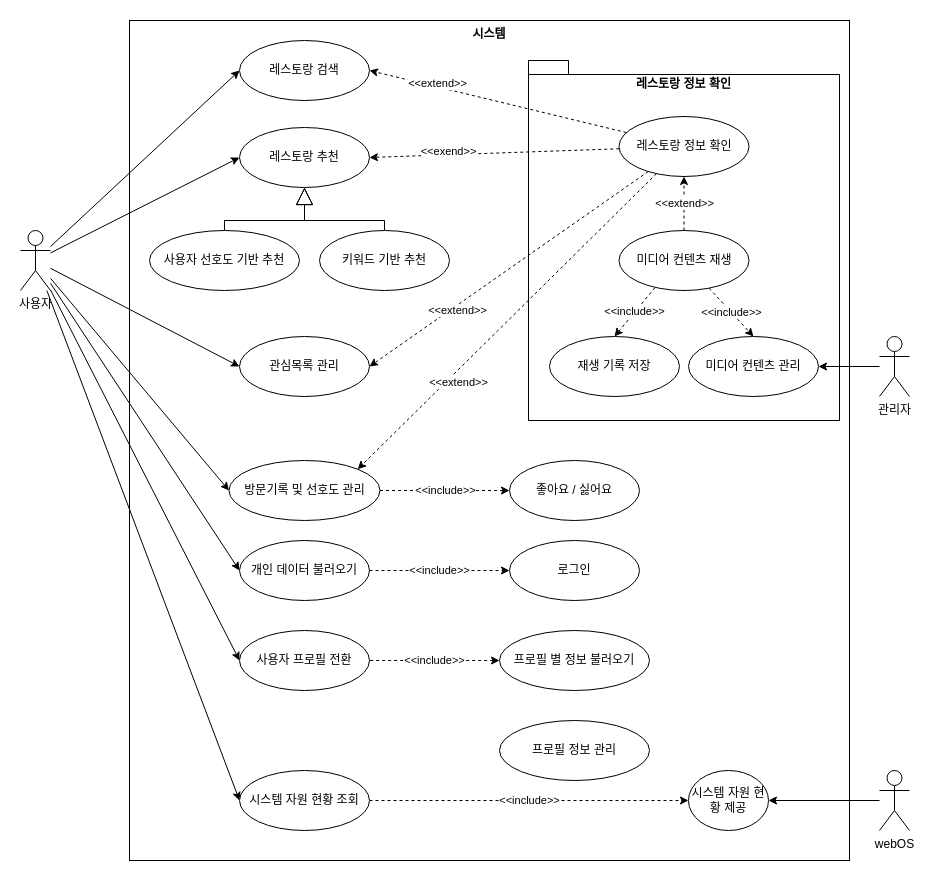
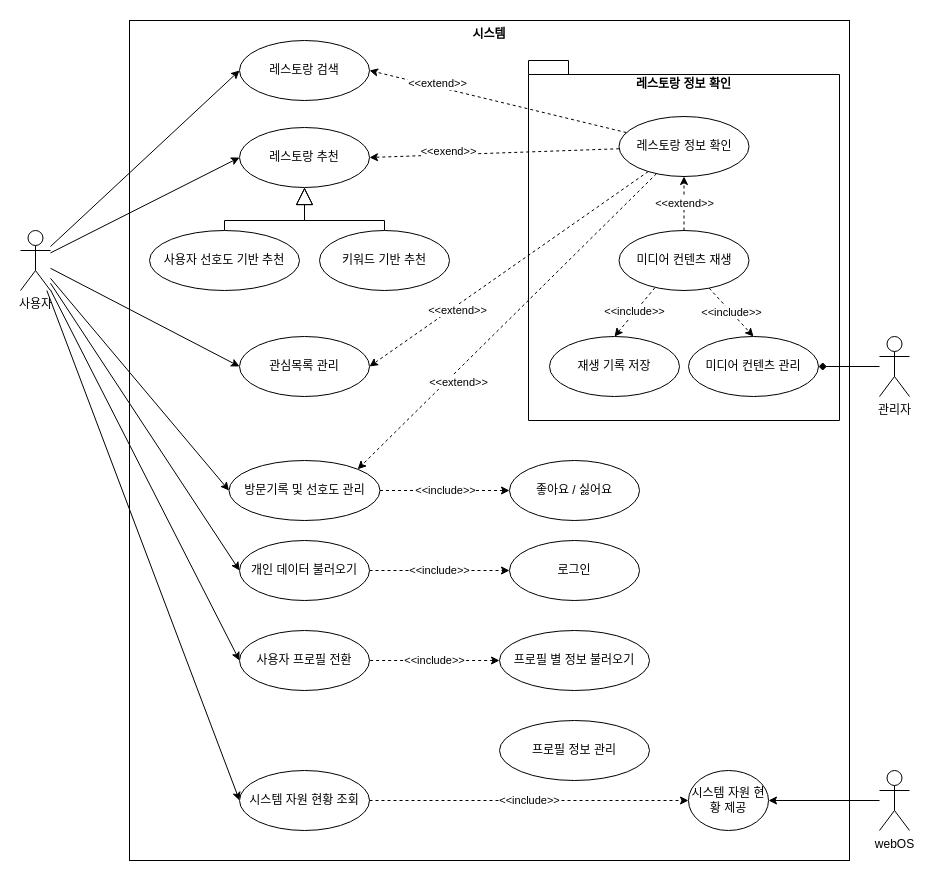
edge "관리자" -> "미디어 컨텐츠 관리": arrowhead classic -> diamond
